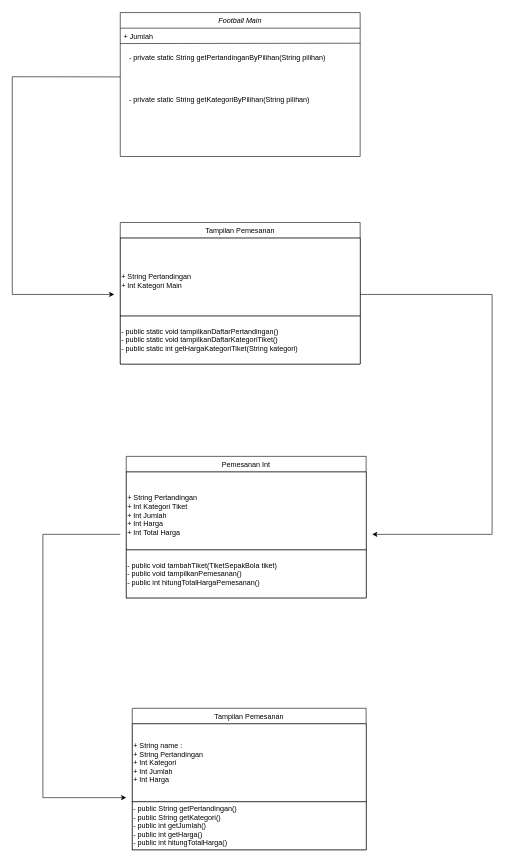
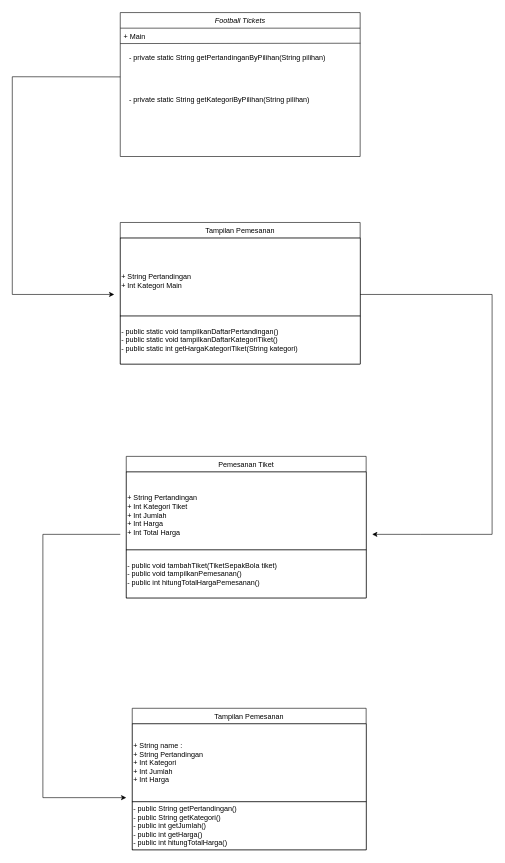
node "Football Main": label "Football Main" -> "Football Tickets"
node "+ Jumlah": label "+ Jumlah" -> "+ Main"
node "Pemesanan Int": label "Pemesanan Int" -> "Pemesanan Tiket"
